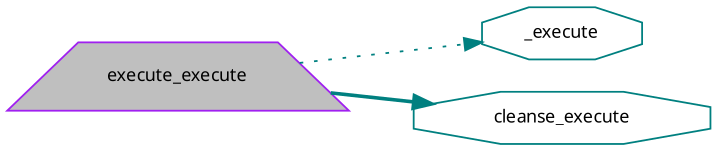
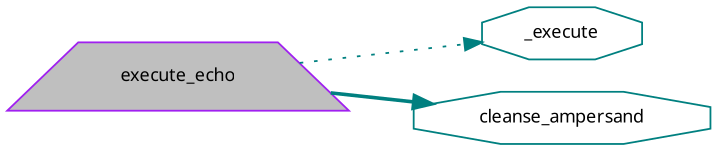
node "execute_execute": label "execute_execute" -> "execute_echo"
node "cleanse_execute": label "cleanse_execute" -> "cleanse_ampersand"
